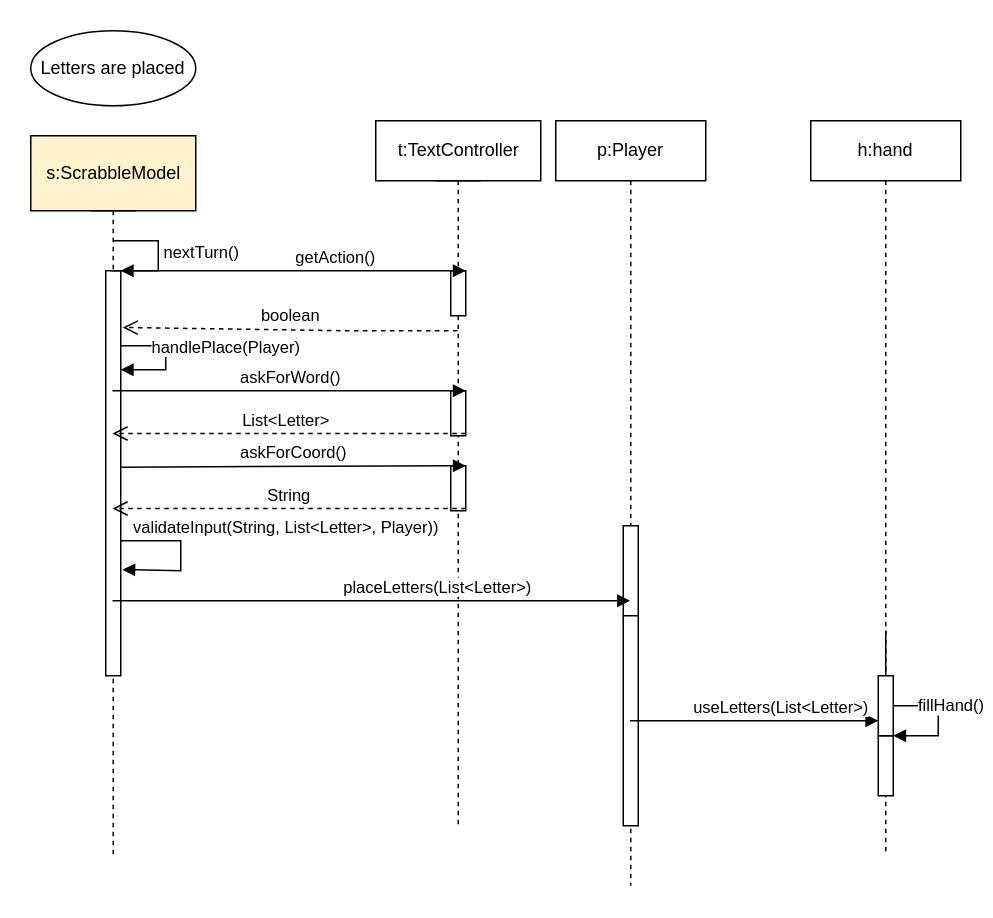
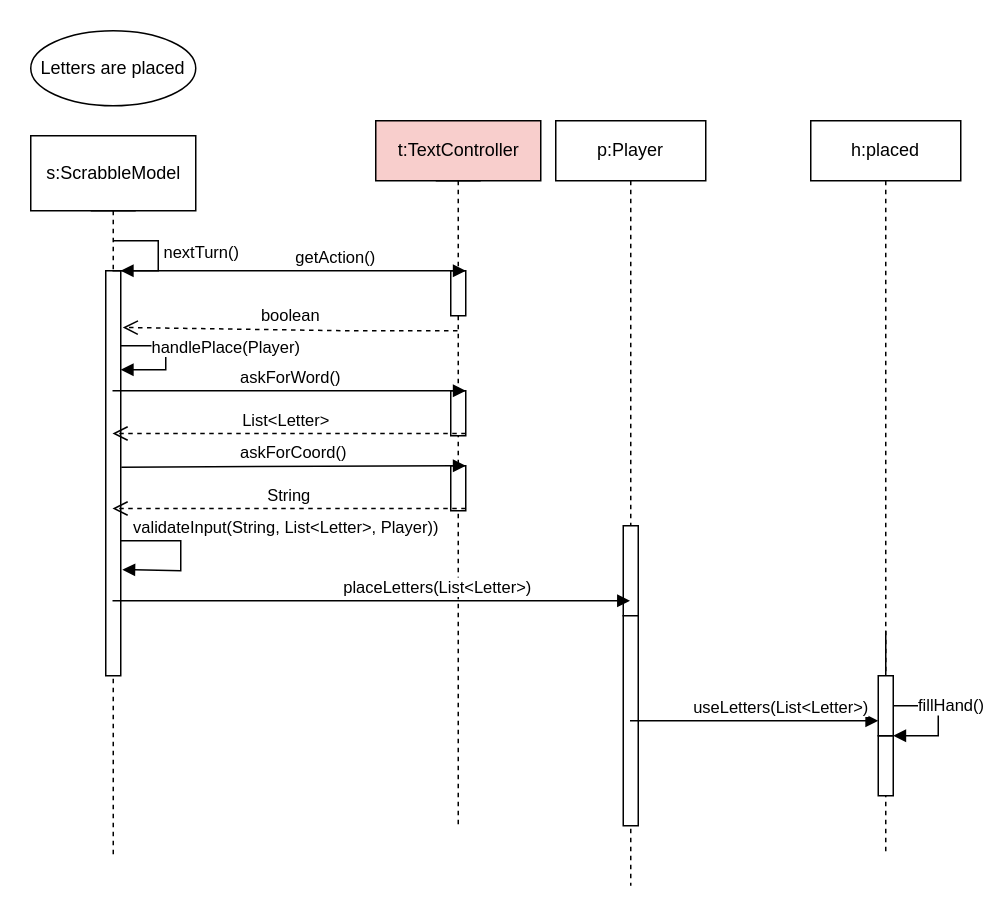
node "t:TextController": fillcolor #ffffff -> #f8cecc
node "h:hand": label "h:hand" -> "h:placed"
node "s:ScrabbleModel": fillcolor #fff2cc -> #ffffff
